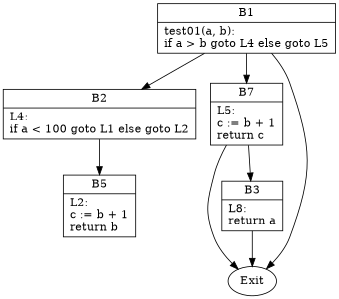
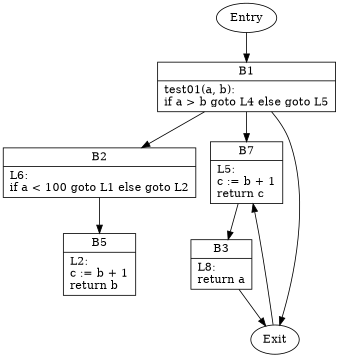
node "Entry": added
node "B2": text "L4:" -> "L6:"
edge "B7" -> "Exit": reversed
